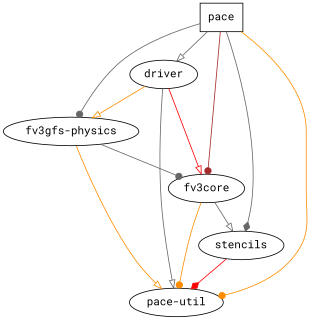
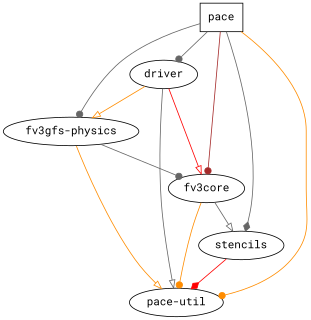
edge "pace" -> "driver": arrowhead onormal -> dot
